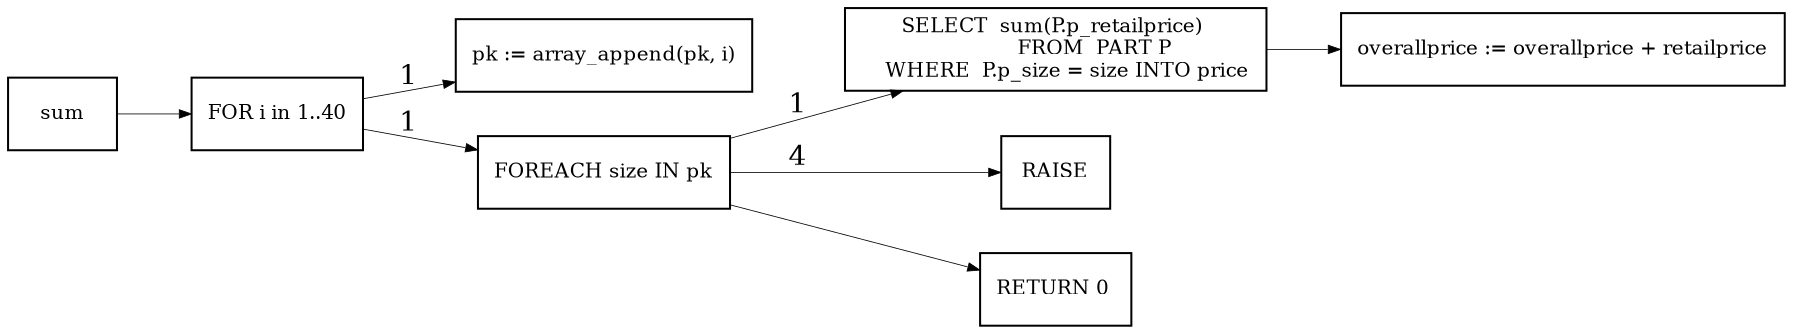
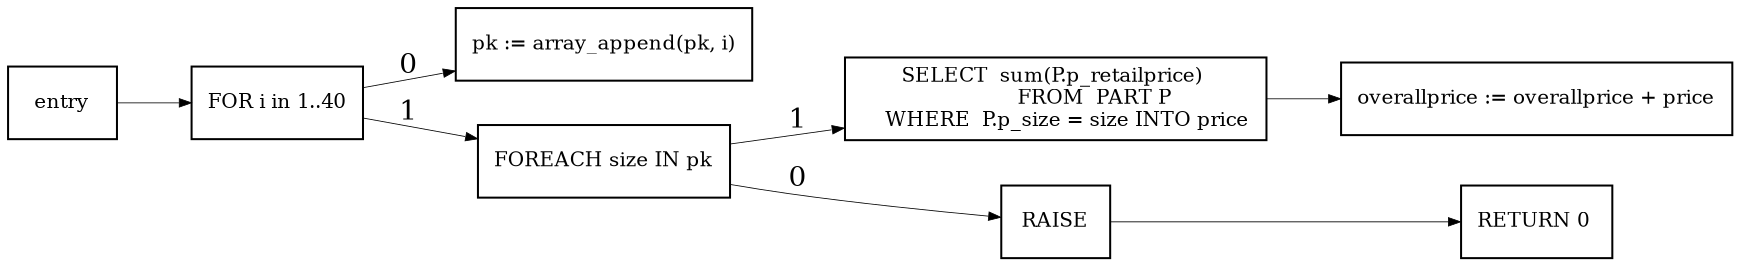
node "overallprice := overallprice + retailprice": label "overallprice := overallprice + retailprice" -> "overallprice := overallprice + price"
edge "FOR i in 1..40" -> "pk := array_append(pk, i)": label "1" -> "0"
node "sum": label "sum" -> "entry"
edge "FOREACH size IN pk" -> "RAISE": label "4" -> "0"
edge "FOREACH size IN pk" -> "RETURN 0": now "RAISE" -> "RETURN 0"
